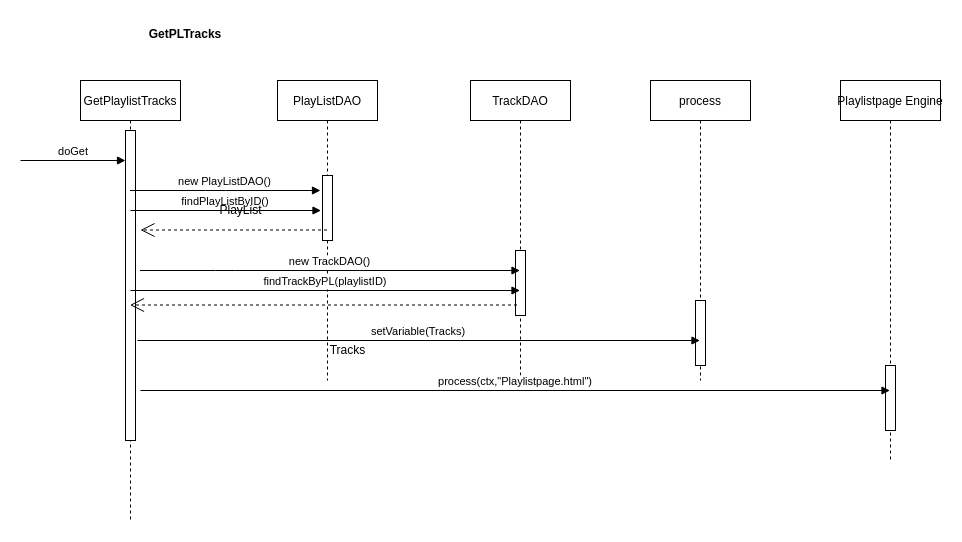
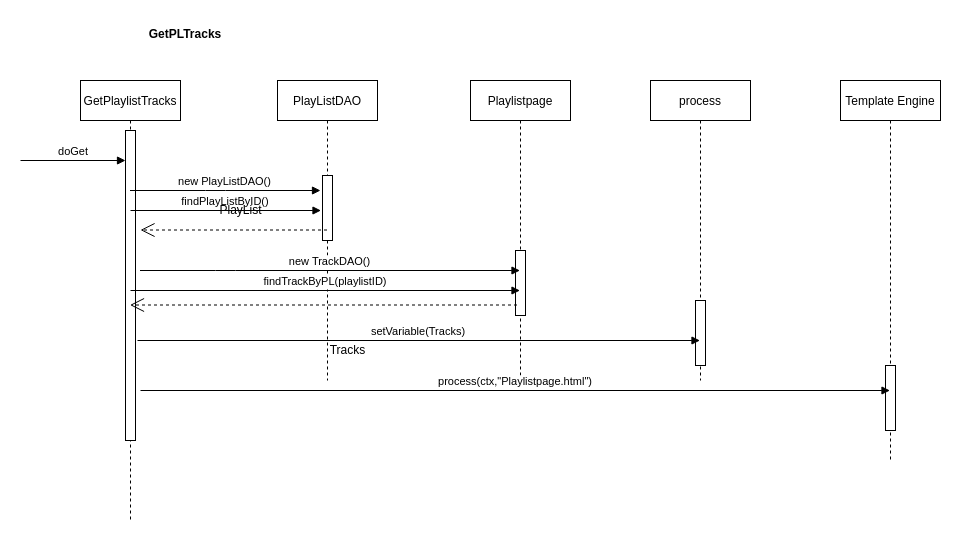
node "TrackDAO": label "TrackDAO" -> "Playlistpage"
node "Playlistpage Engine": label "Playlistpage Engine" -> "Template Engine"
